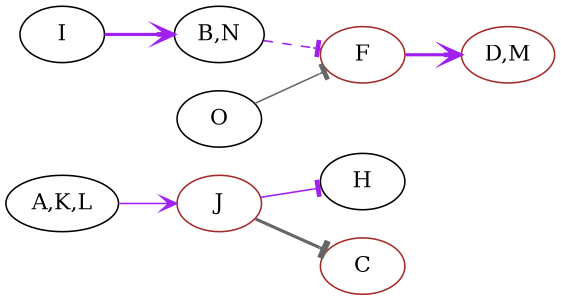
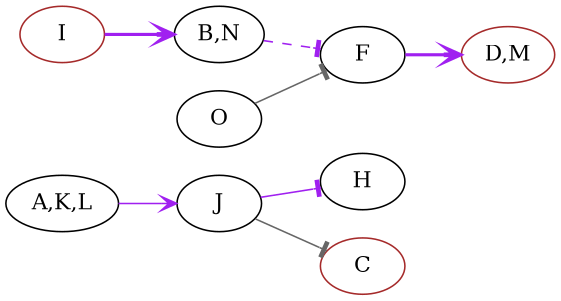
node "I": color black -> brown
node "F": color brown -> black
node "J": color brown -> black
edge "J" -> "C": style bold -> solid
